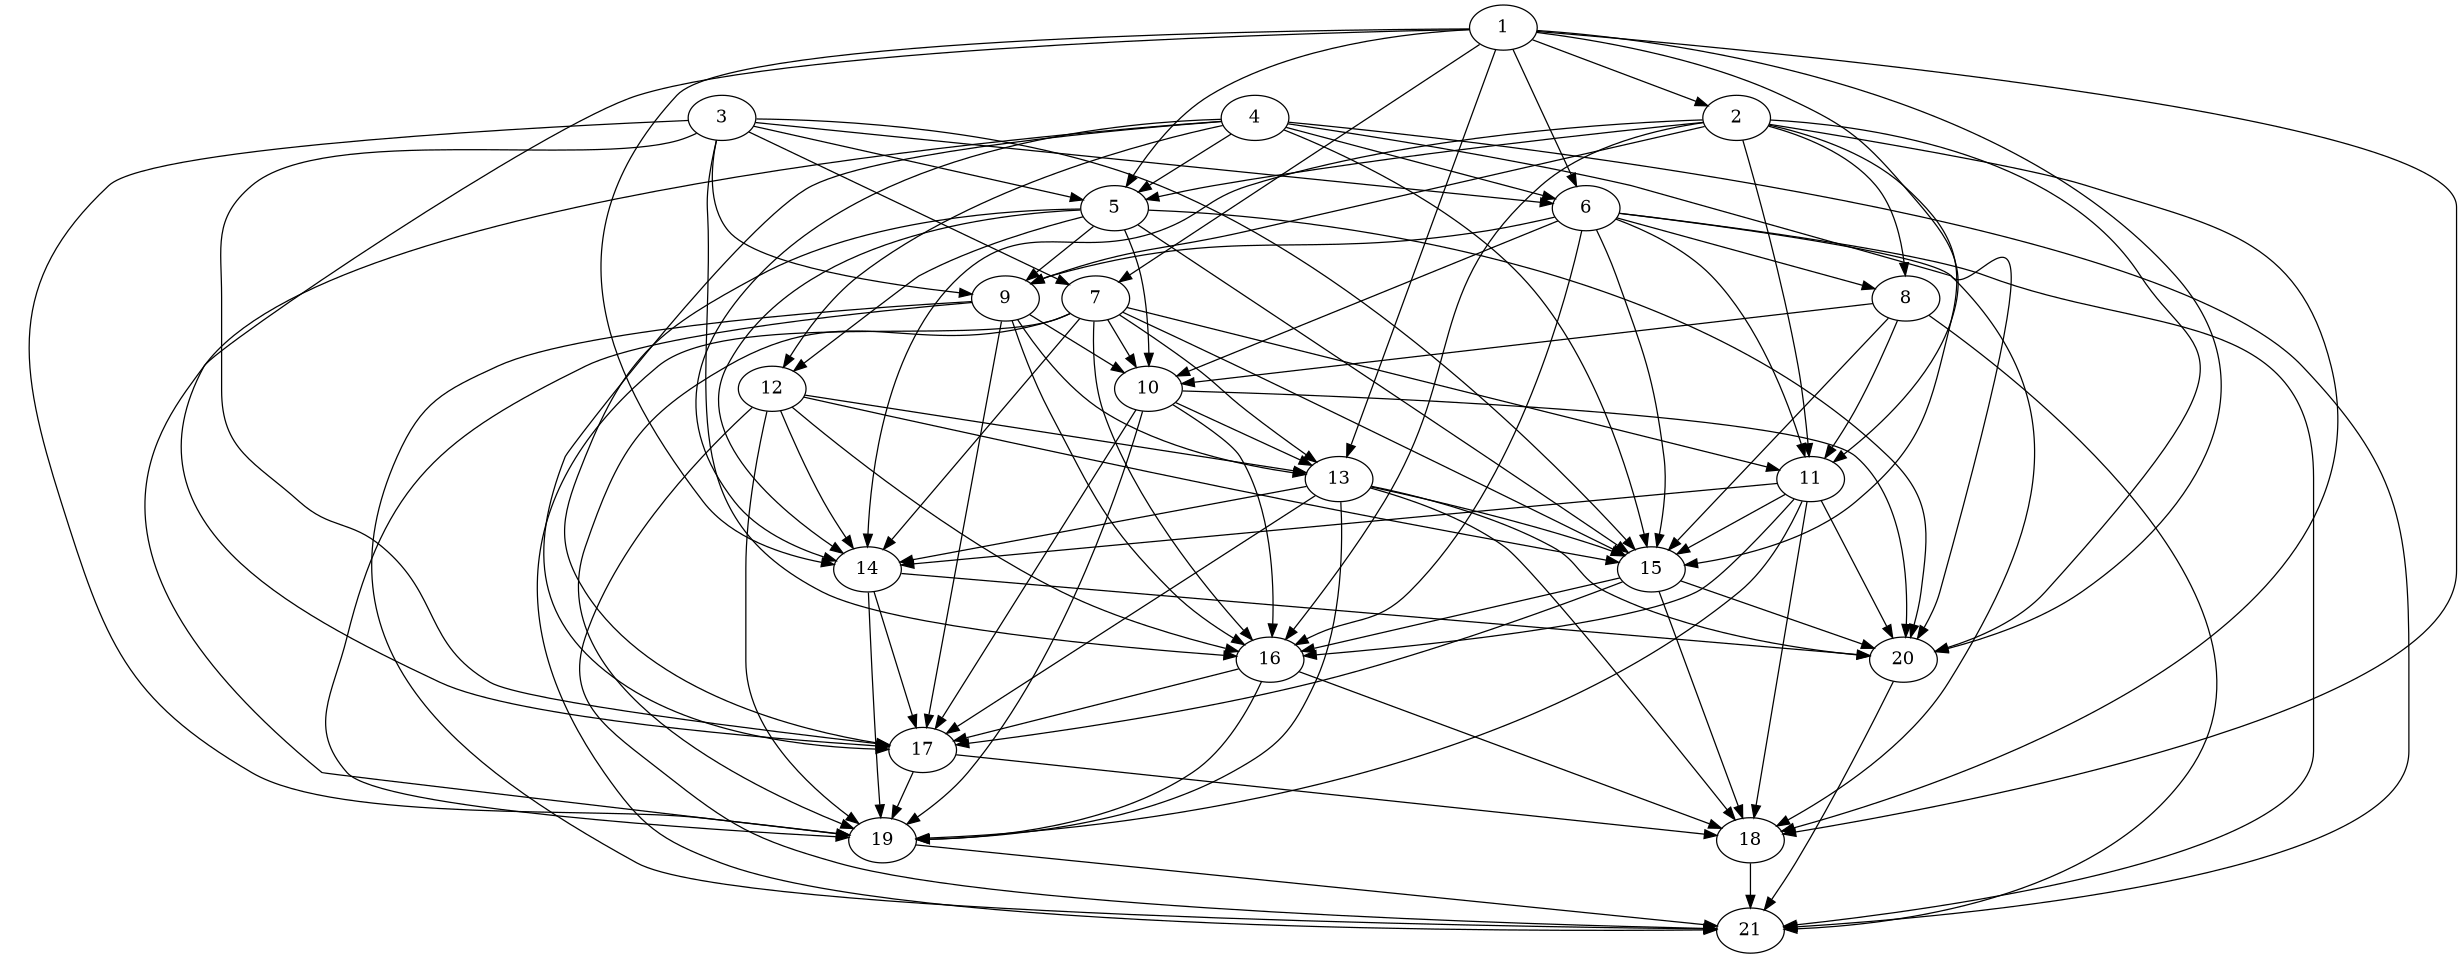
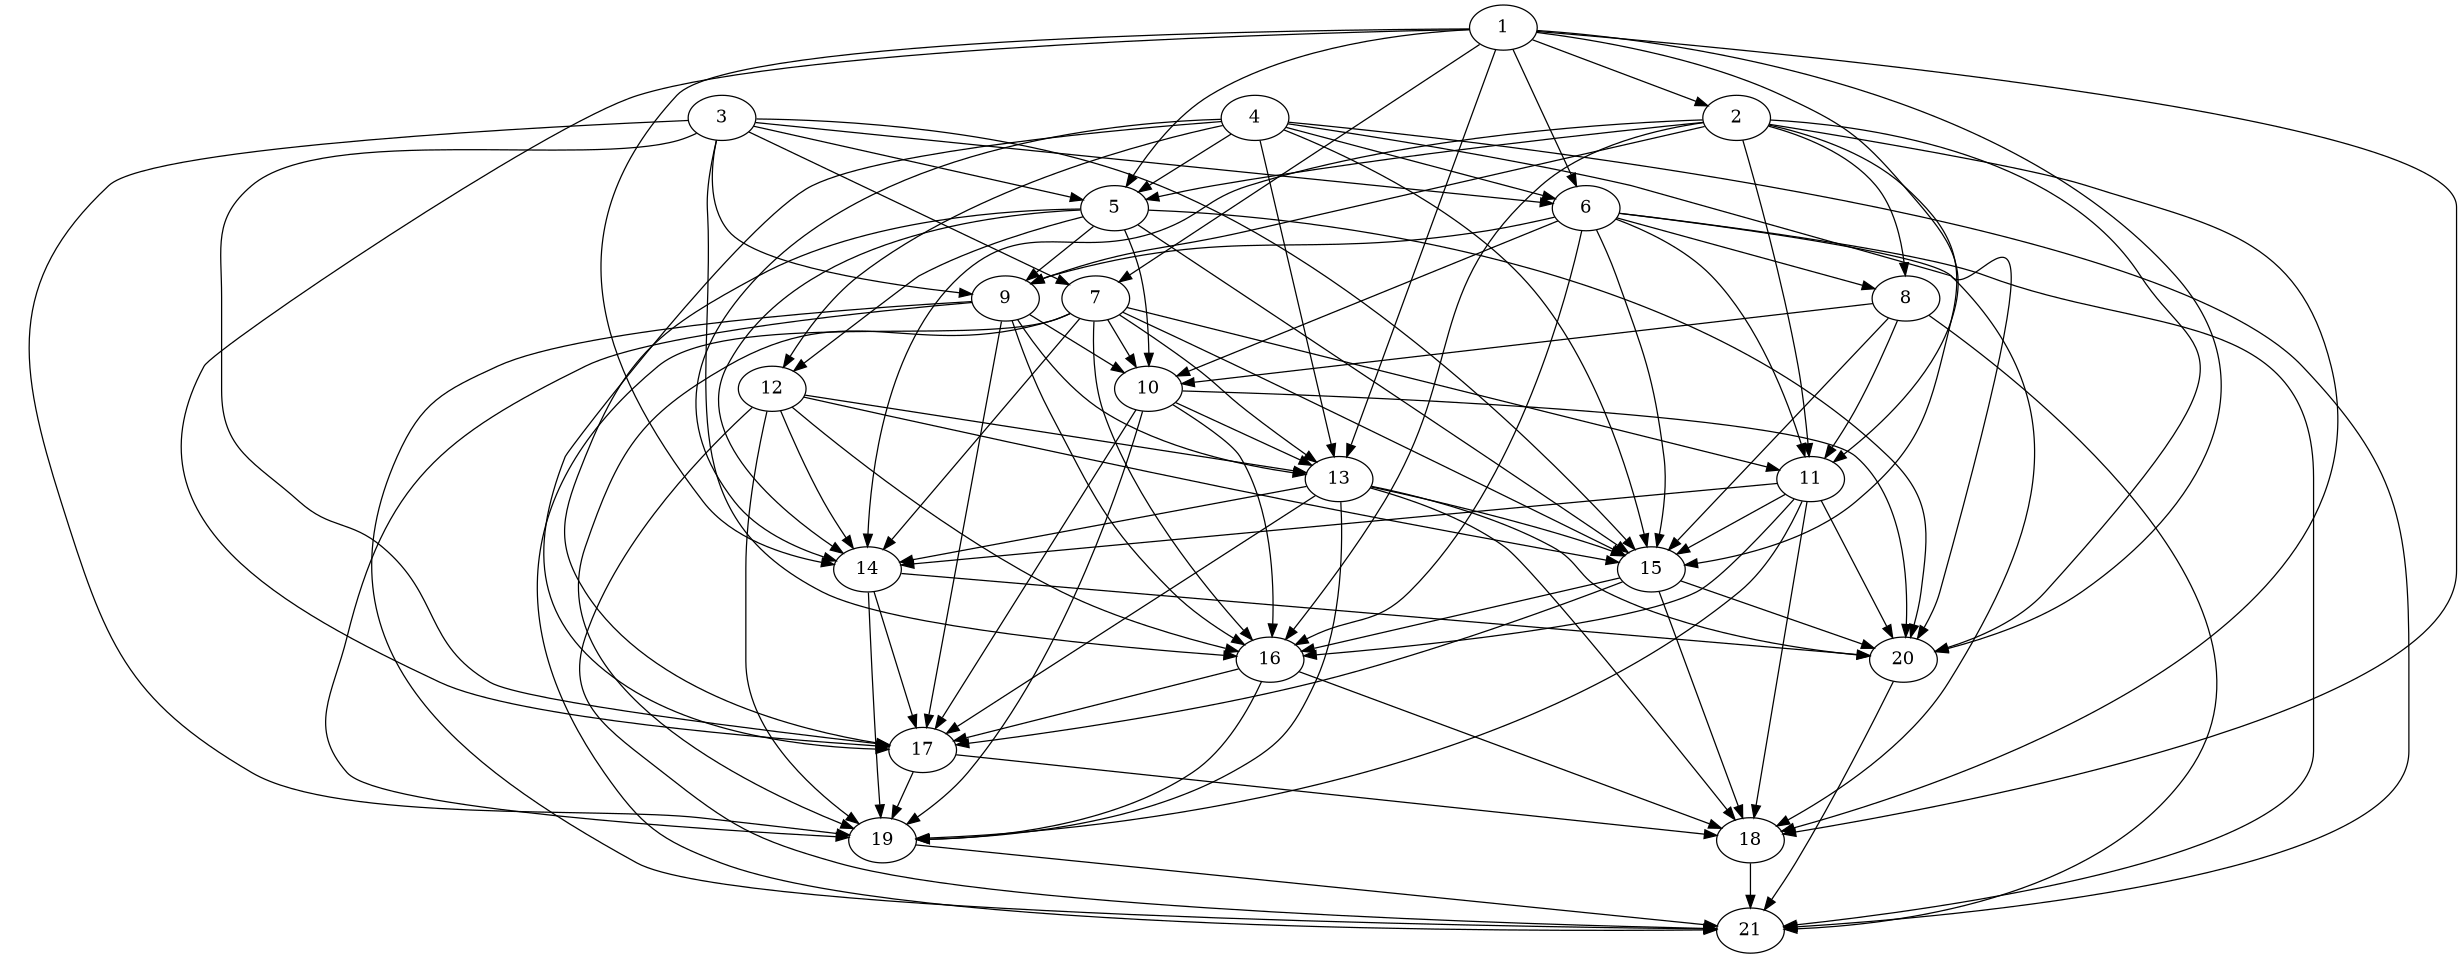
edge "4" -> "19": now "4" -> "13"
